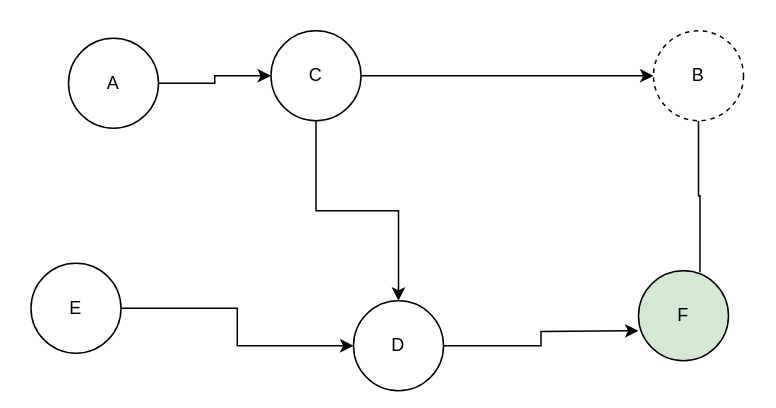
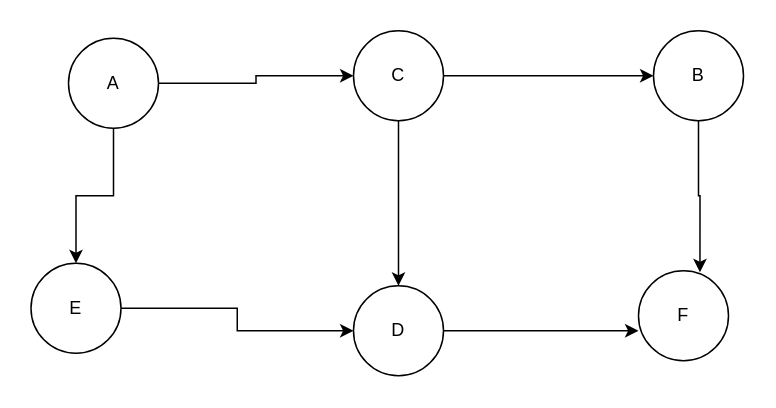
node "C": moved (316, 76) -> (398, 76)
node "B": style dashed -> solid
edge "A" -> "E": added
edge "B" -- "F": arrowhead none -> classic
node "F": fillcolor #d5e8d4 -> #ffffff
node "D": moved (398, 346) -> (398, 331)
